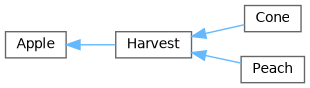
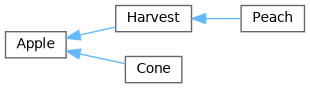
edge "Cone" -> "Harvest": now "Cone" -> "Apple"
